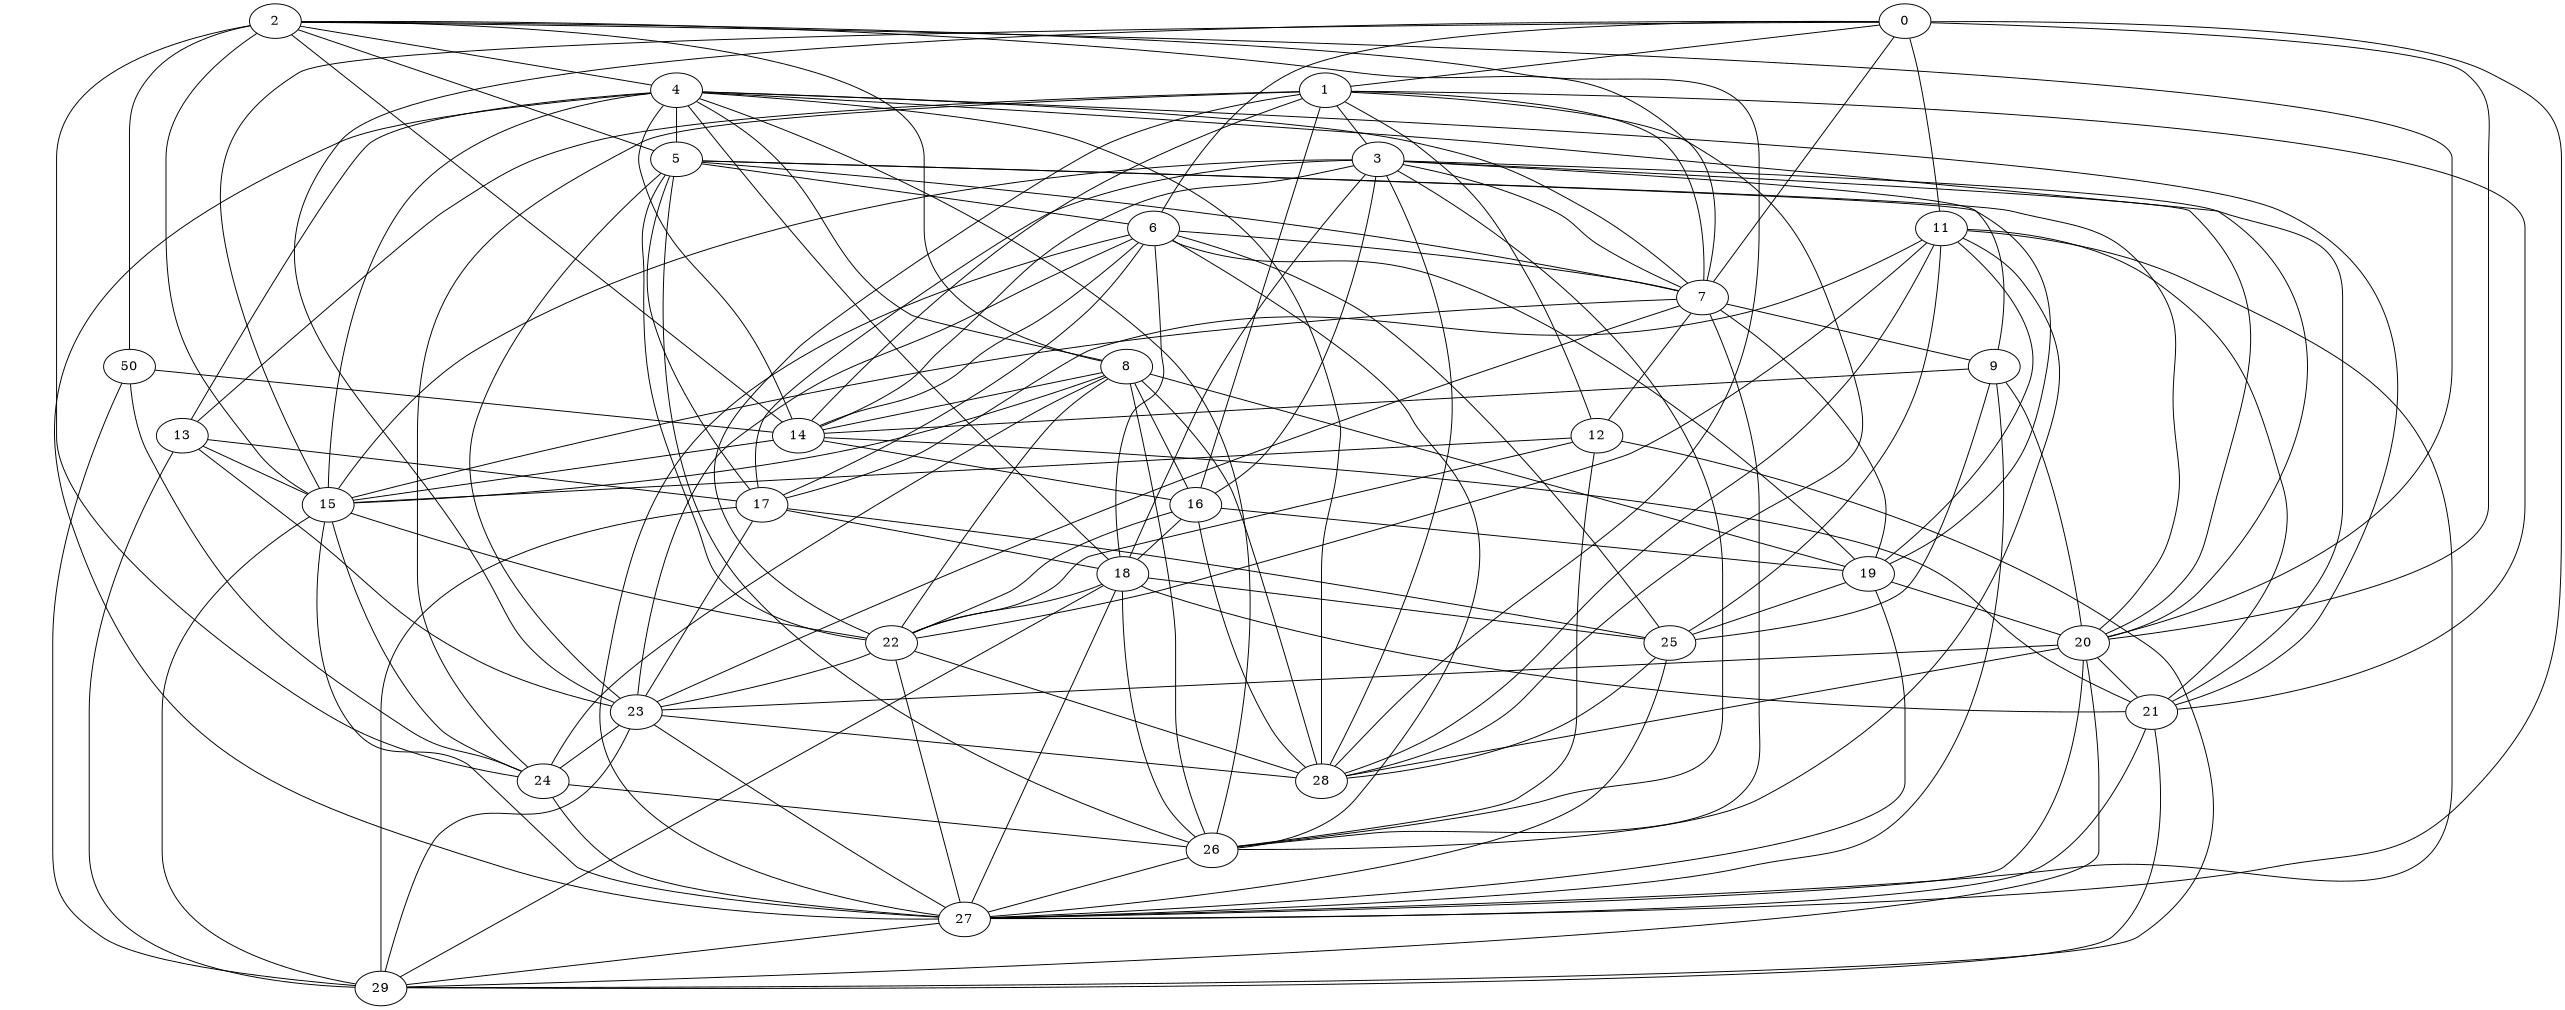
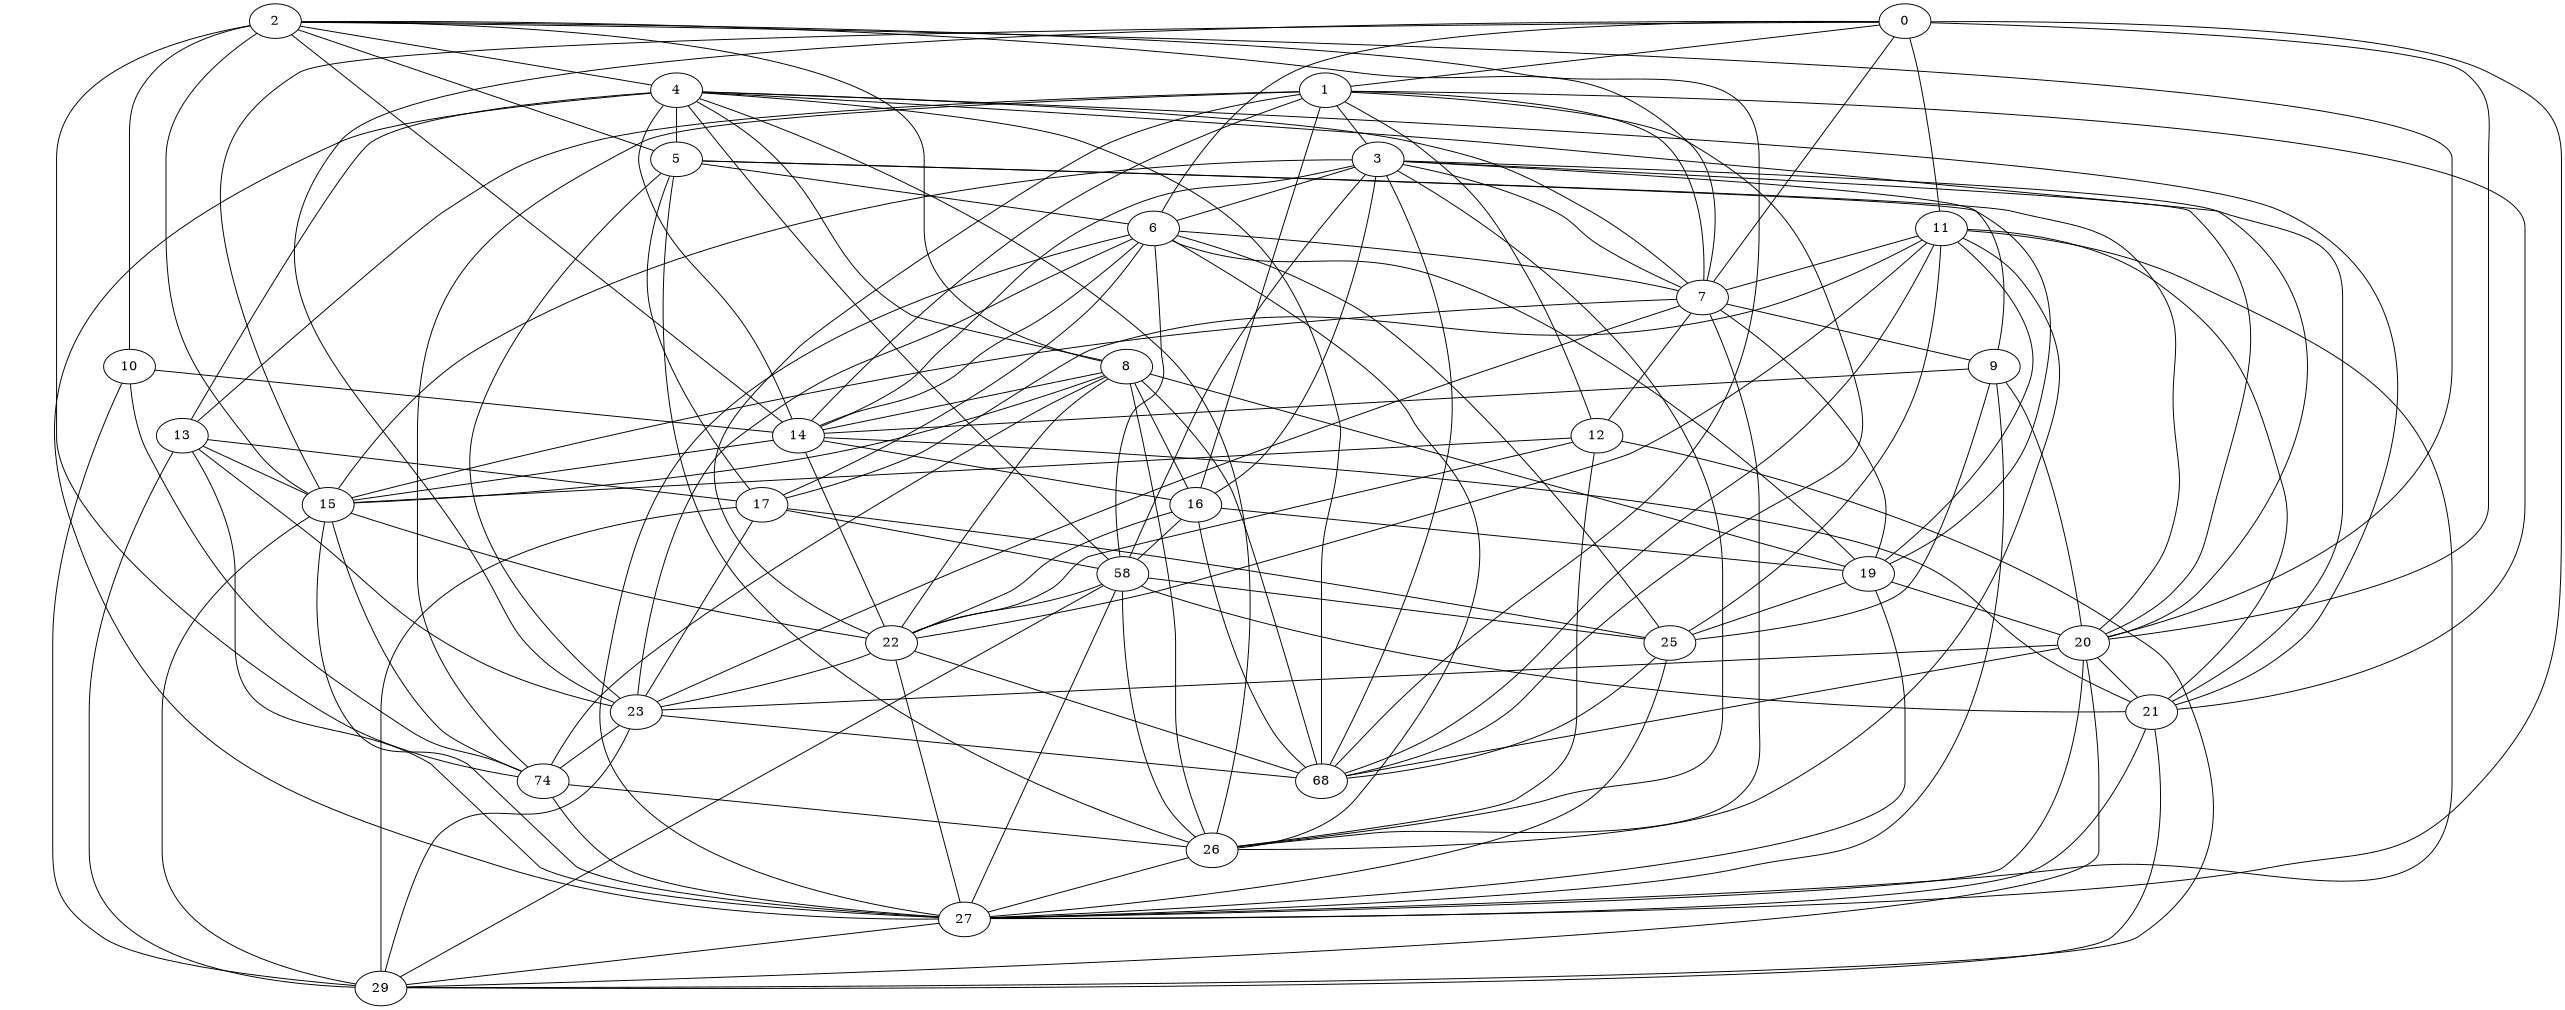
edge "4" -- "15": removed
edge "5" -- "7": now "11" -- "7"
edge "3" -- "17": now "3" -- "6"
node "50": label "50" -> "10"
edge "5" -- "22": now "14" -- "22"
node "18": label "18" -> "58"
node "24": label "24" -> "74"
node "28": label "28" -> "68"
edge "23" -- "27": now "13" -- "27"
